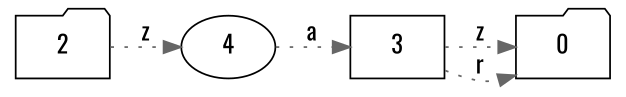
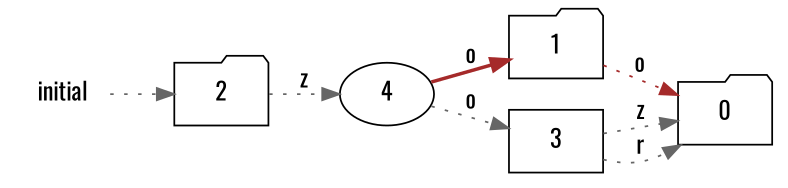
edge "4" -> "3": label "a" -> "o"
node "1": added
node "initial": added
